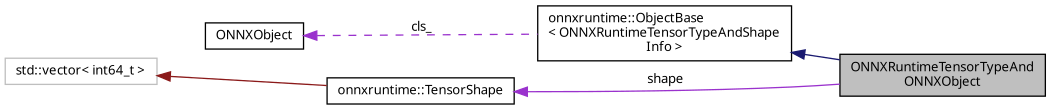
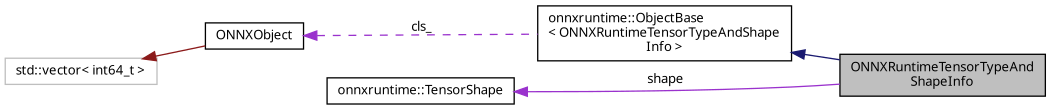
node "ONNXRuntimeTensorTypeAnd ONNXObject": label "ONNXRuntimeTensorTypeAnd ONNXObject" -> "ONNXRuntimeTensorTypeAnd ShapeInfo"
edge "onnxruntime::TensorShape" -> "std::vector< int64_t >": now "ONNXObject" -> "std::vector< int64_t >"
